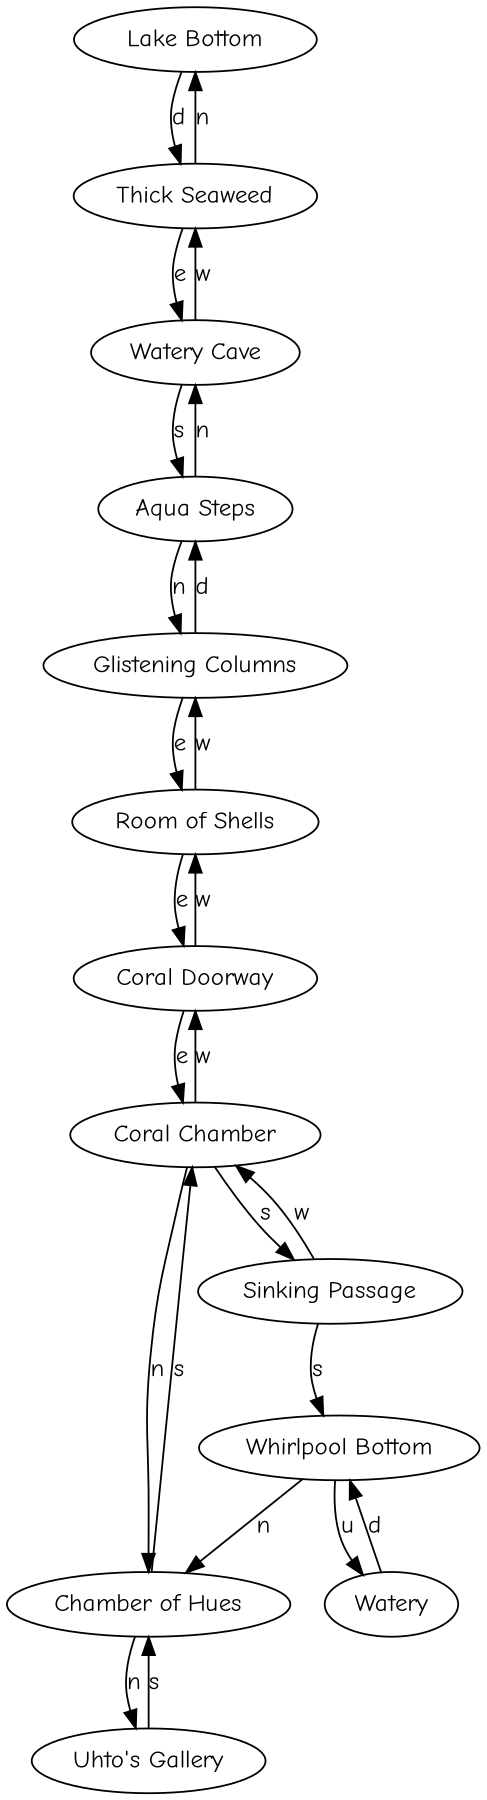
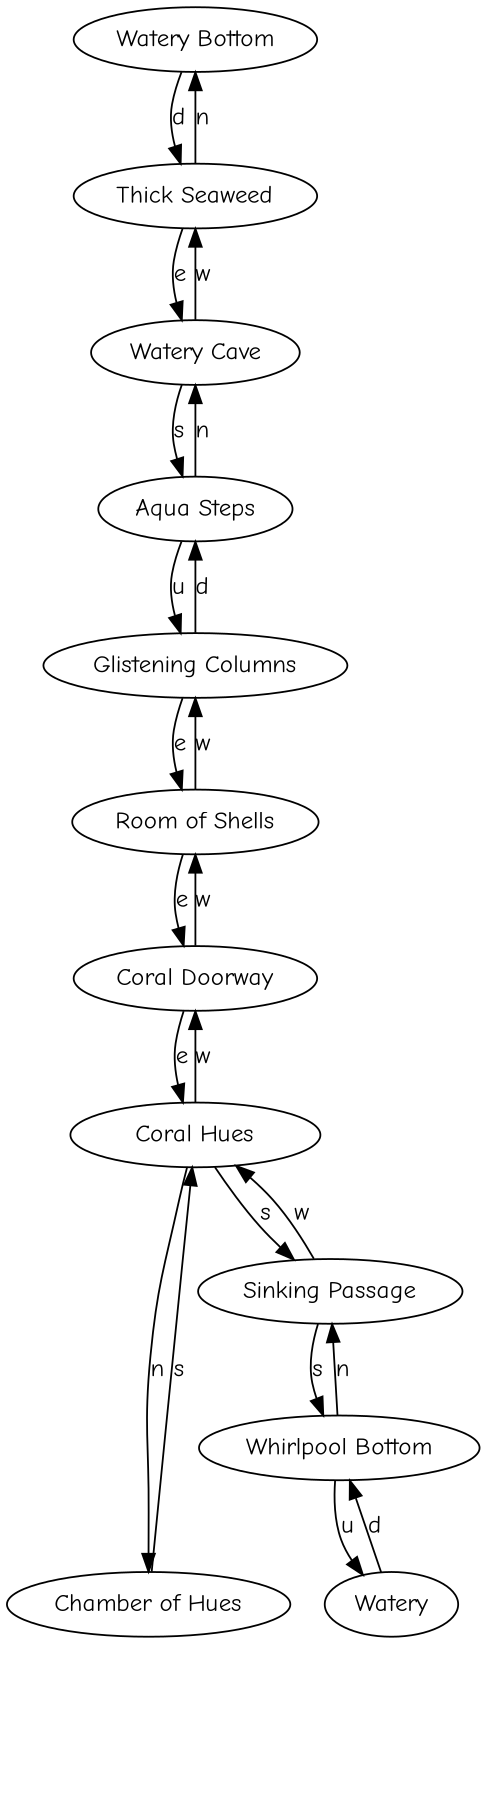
node "Lake Bottom": label "Lake Bottom" -> "Watery Bottom"
edge "Aqua Steps" -> "Glistening Columns": label "n" -> "u"
node "Coral Chamber": label "Coral Chamber" -> "Coral Hues"
edge "Whirlpool Bottom" -> "Chamber of Hues": now "Whirlpool Bottom" -> "Sinking Passage"
node "Uhto's Gallery": removed
